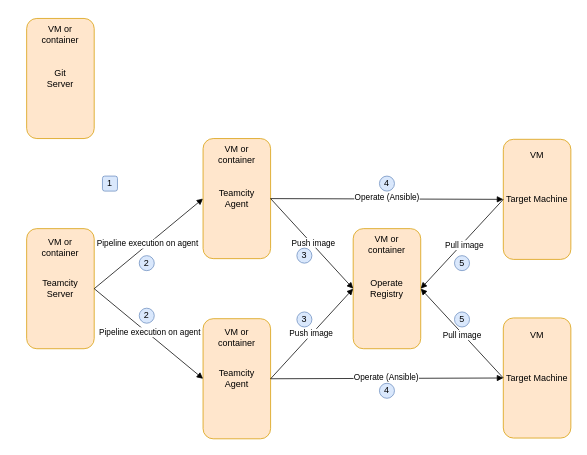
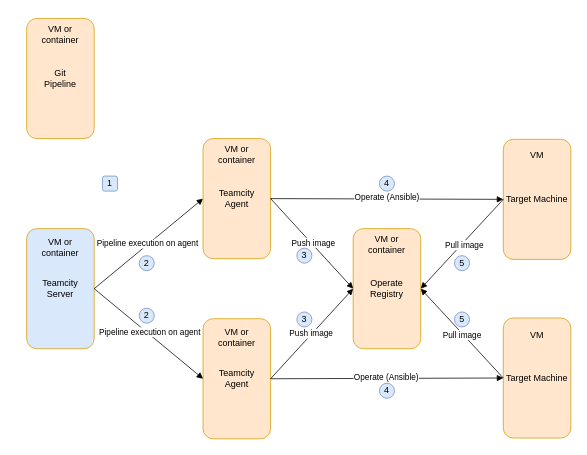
node "Git Server": label "Git Server" -> "Git Pipeline"
node "Teamcity Server": fillcolor #ffe6cc -> #dae8fc
